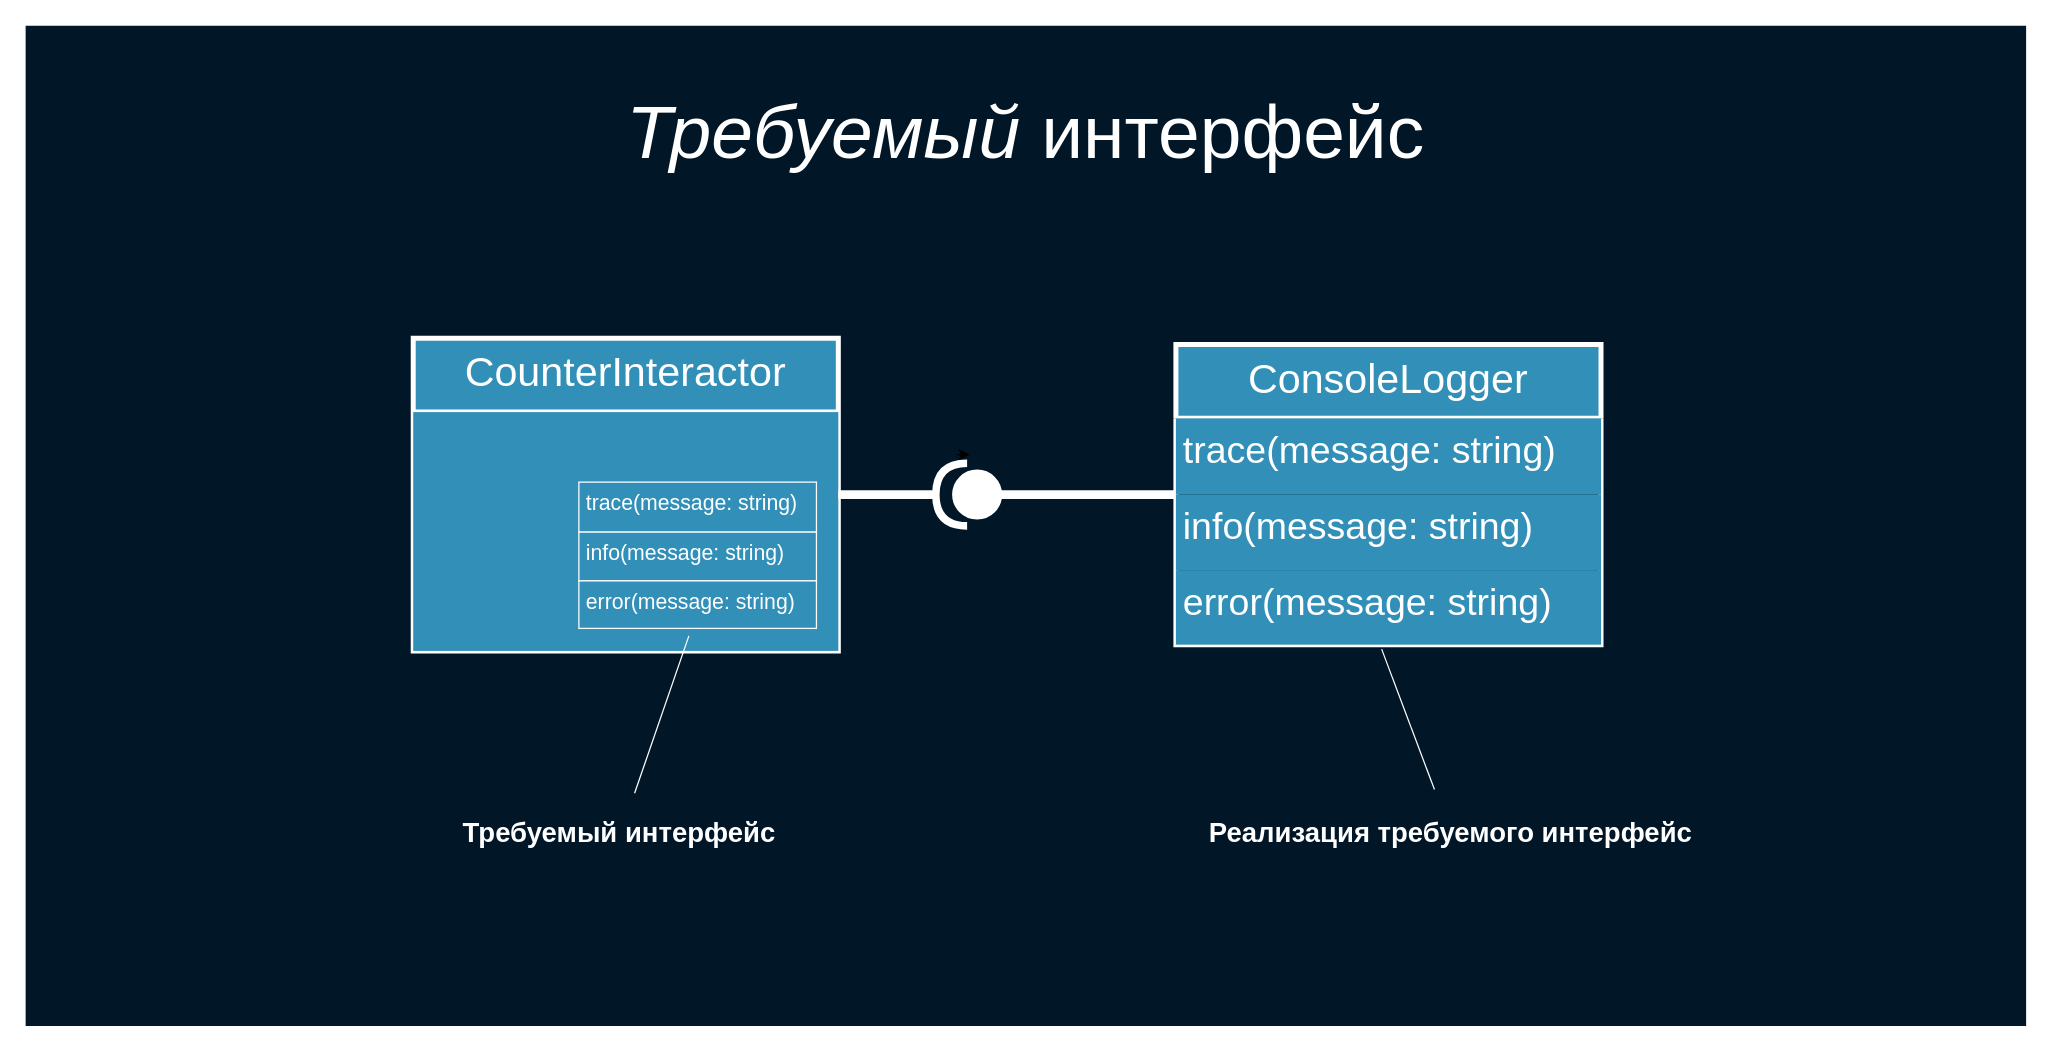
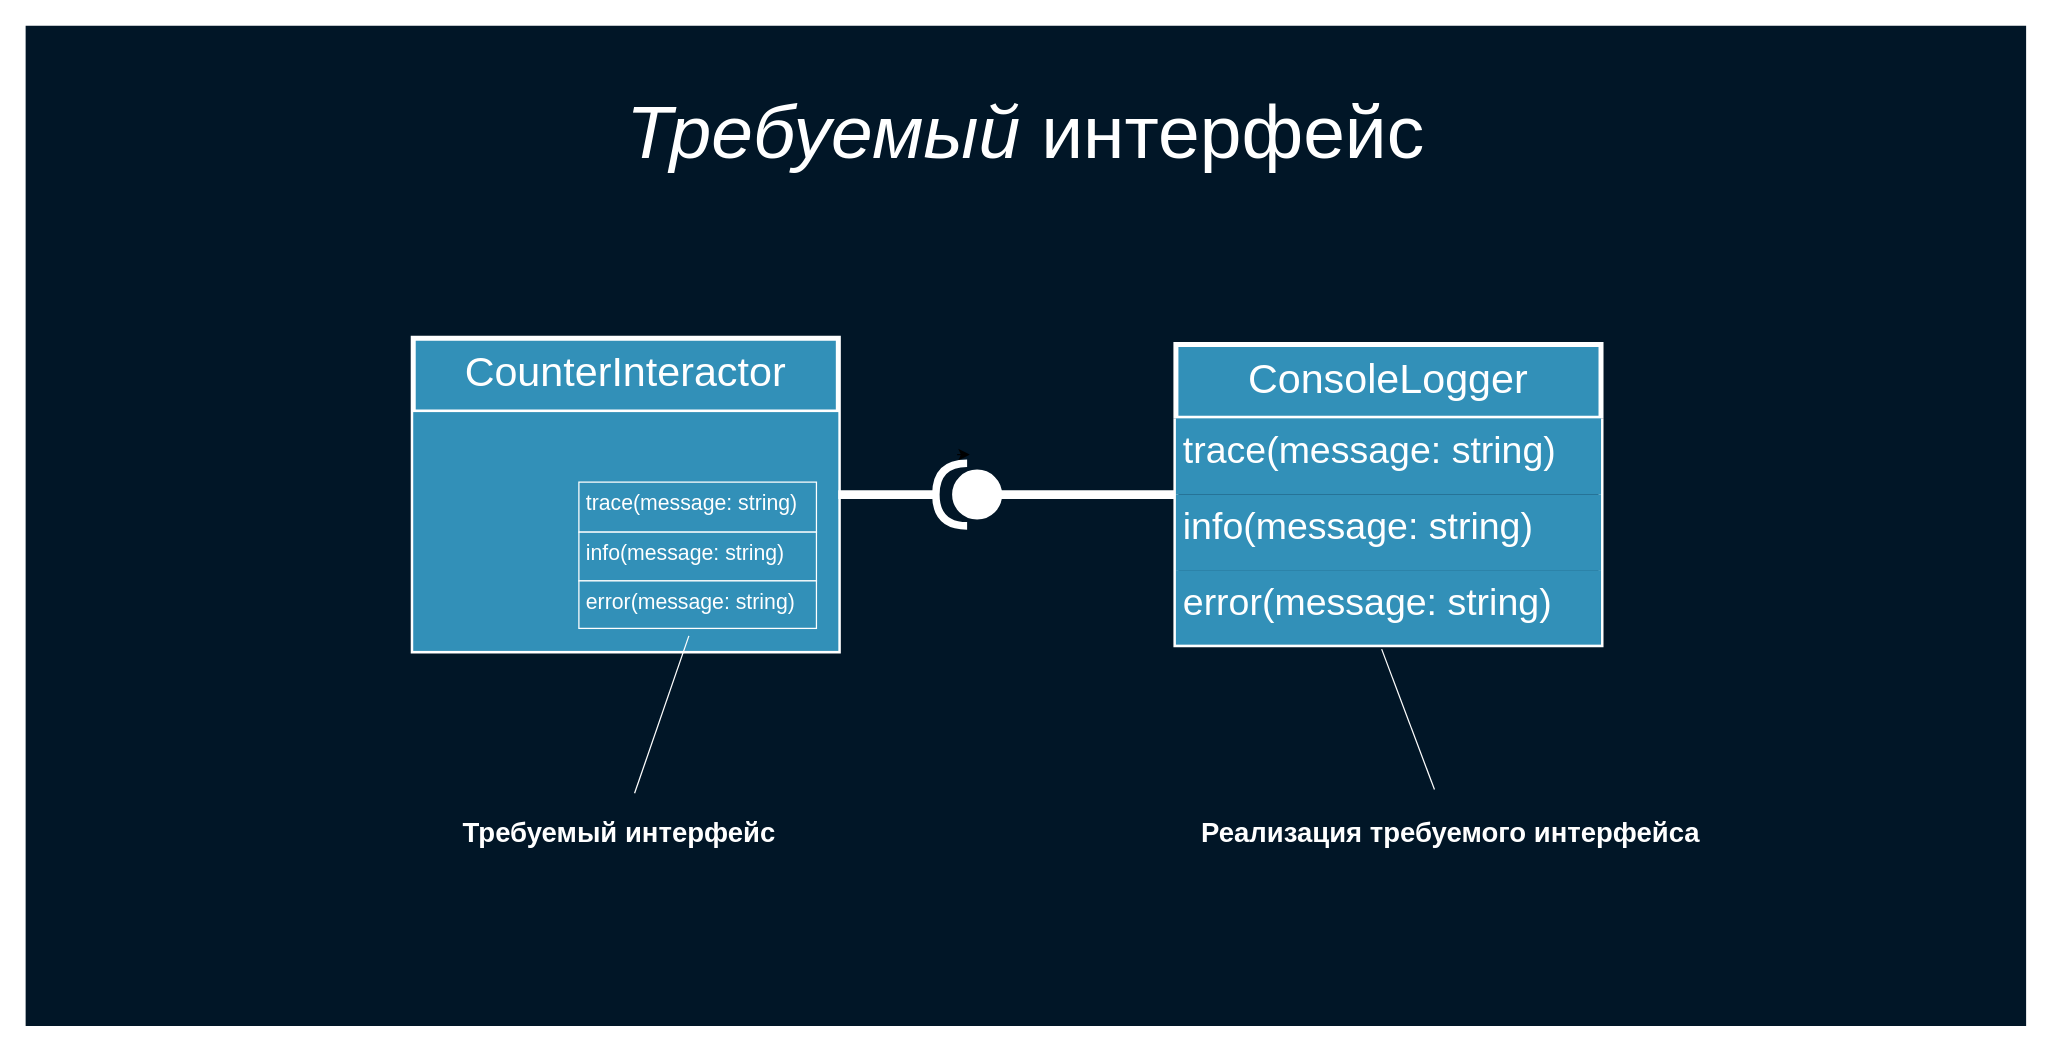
node "Реализация требуемого интерфейс": label "Реализация требуемого интерфейс" -> "Реализация требуемого интерфейса"
